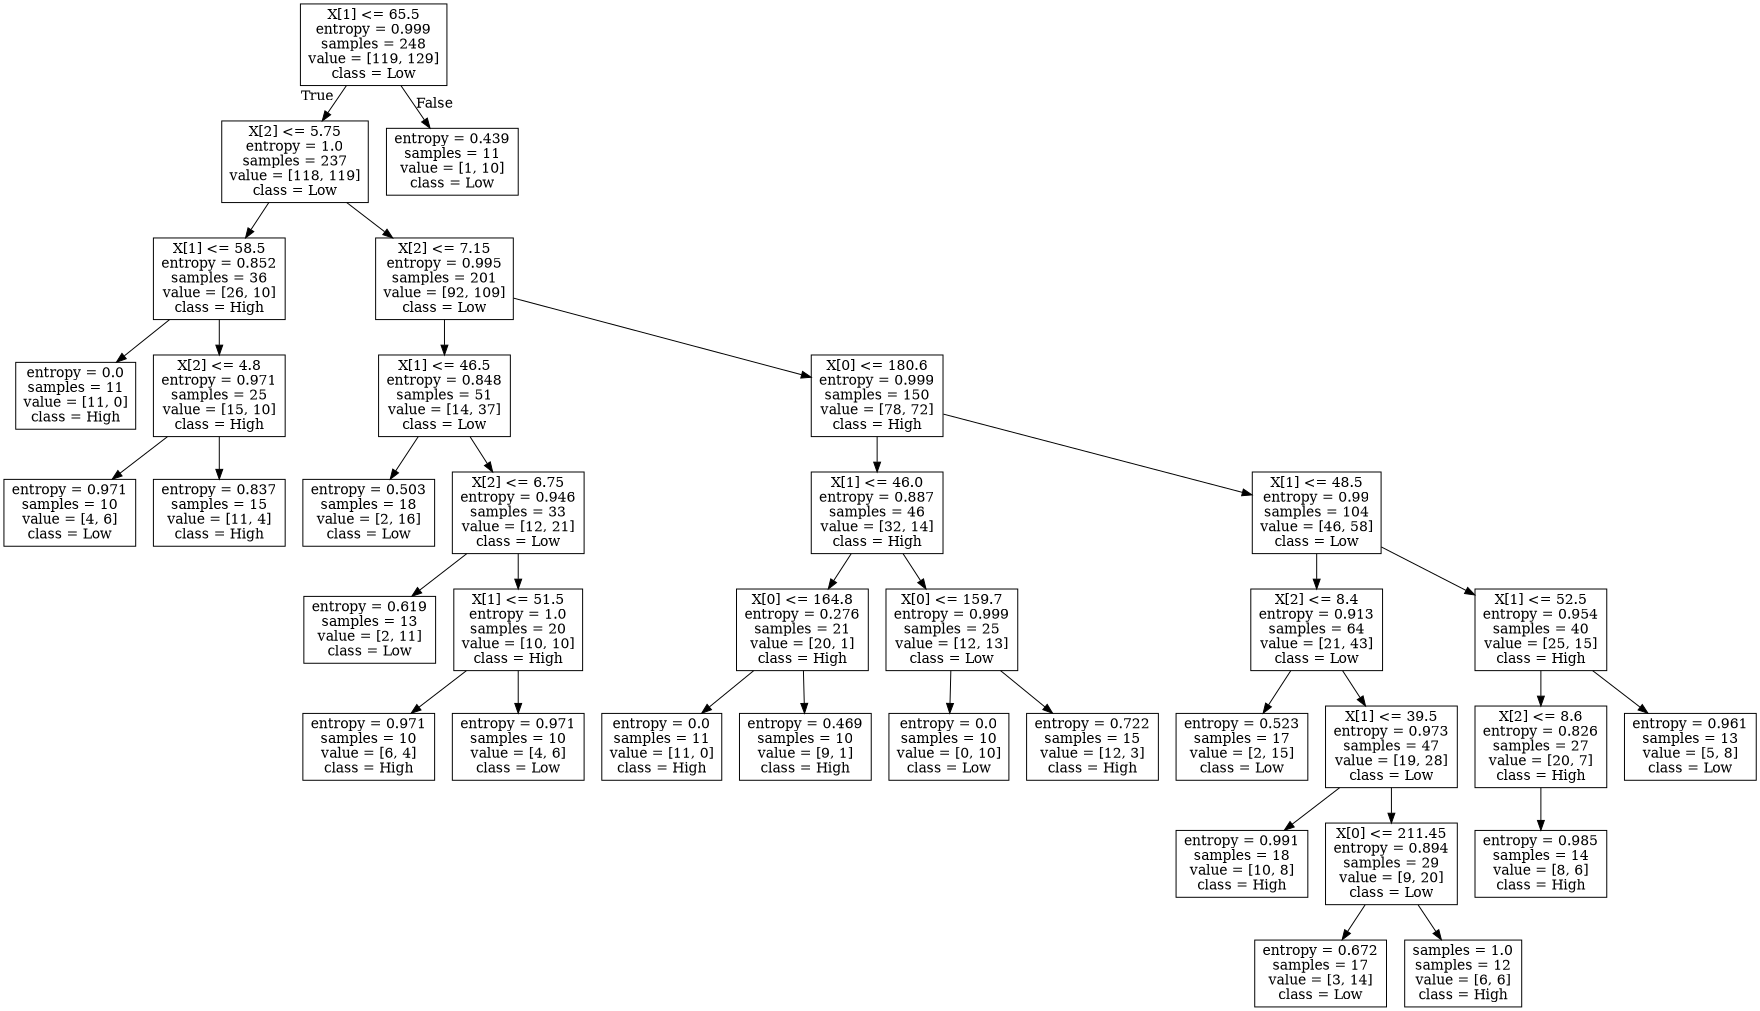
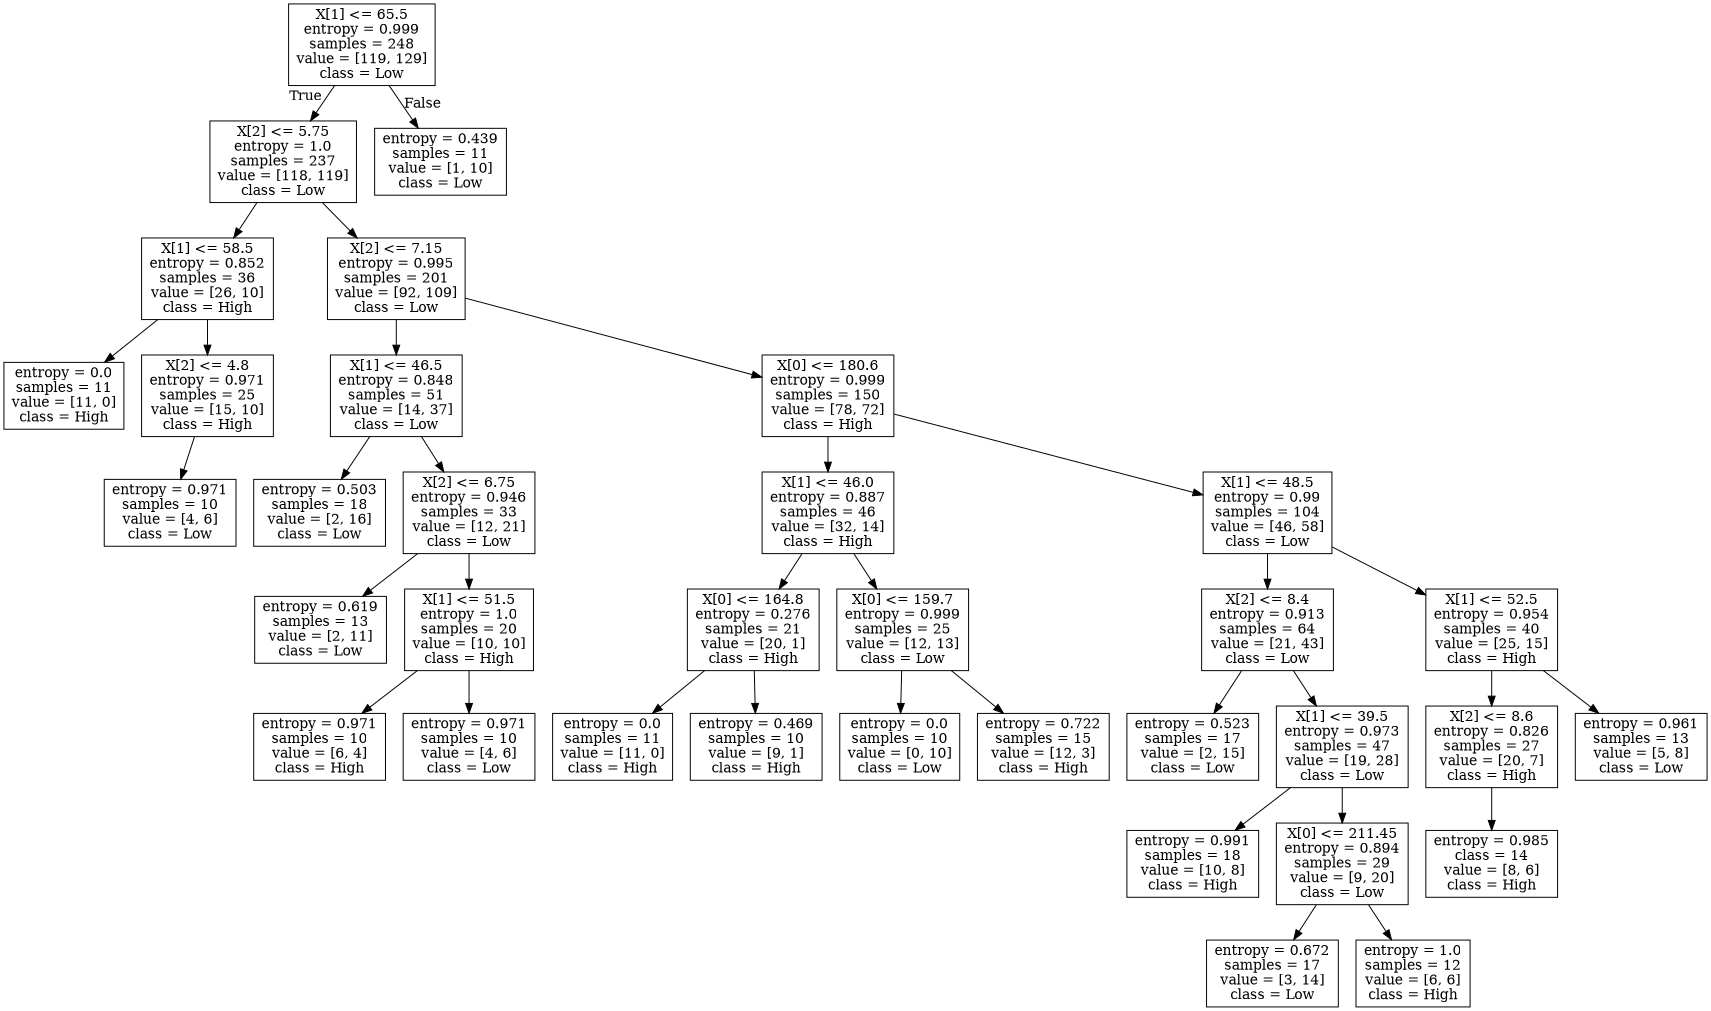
node "entropy = 0.837 samples = 15 value = [11, 4] class = High": removed
node "entropy = 0.985 samples = 14 value = [8, 6] class = High": label "entropy = 0.985 samples = 14 value = [8, 6] class = High" -> "entropy = 0.985 class = 14 value = [8, 6] class = High"
node "samples = 1.0 samples = 12 value = [6, 6] class = High": label "samples = 1.0 samples = 12 value = [6, 6] class = High" -> "entropy = 1.0 samples = 12 value = [6, 6] class = High"
